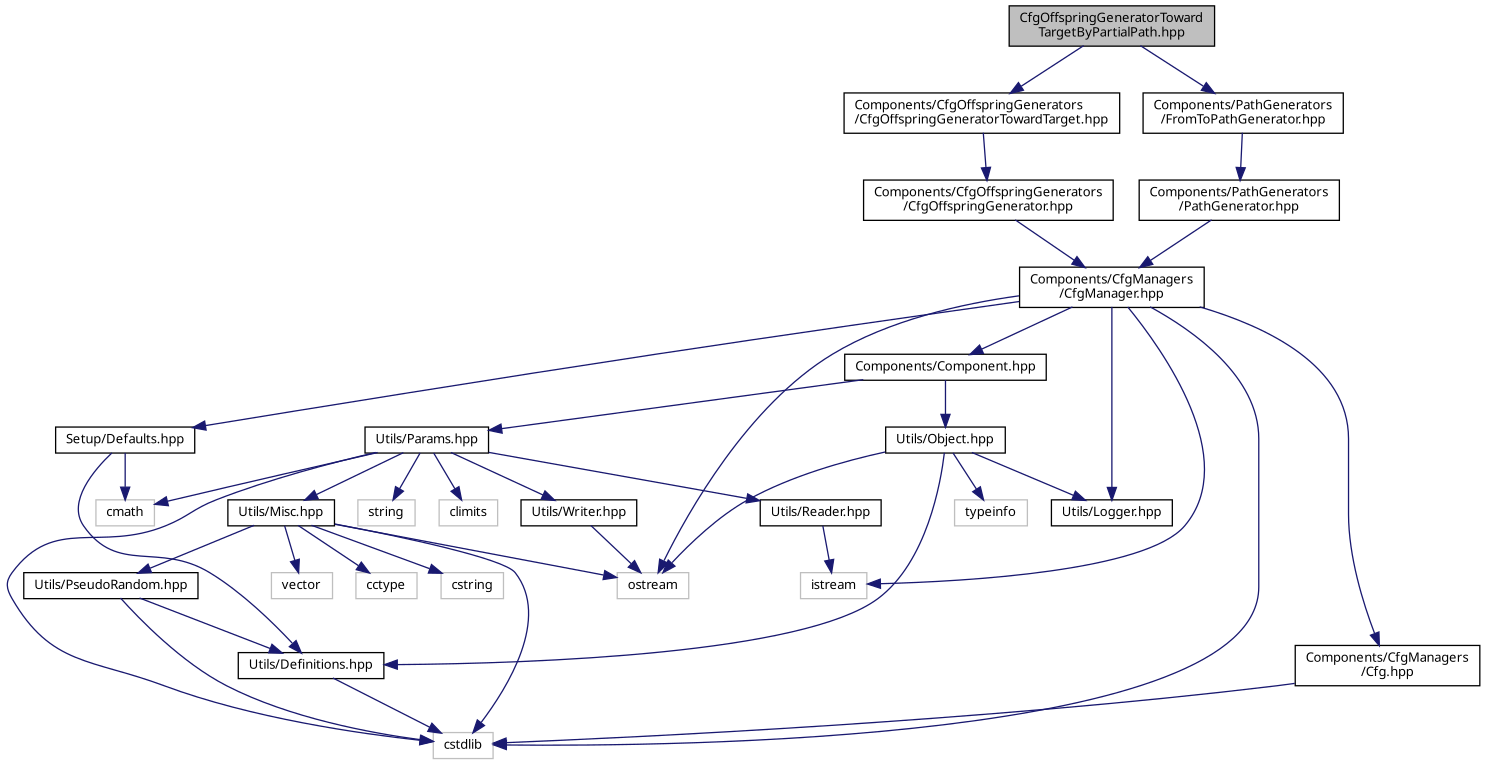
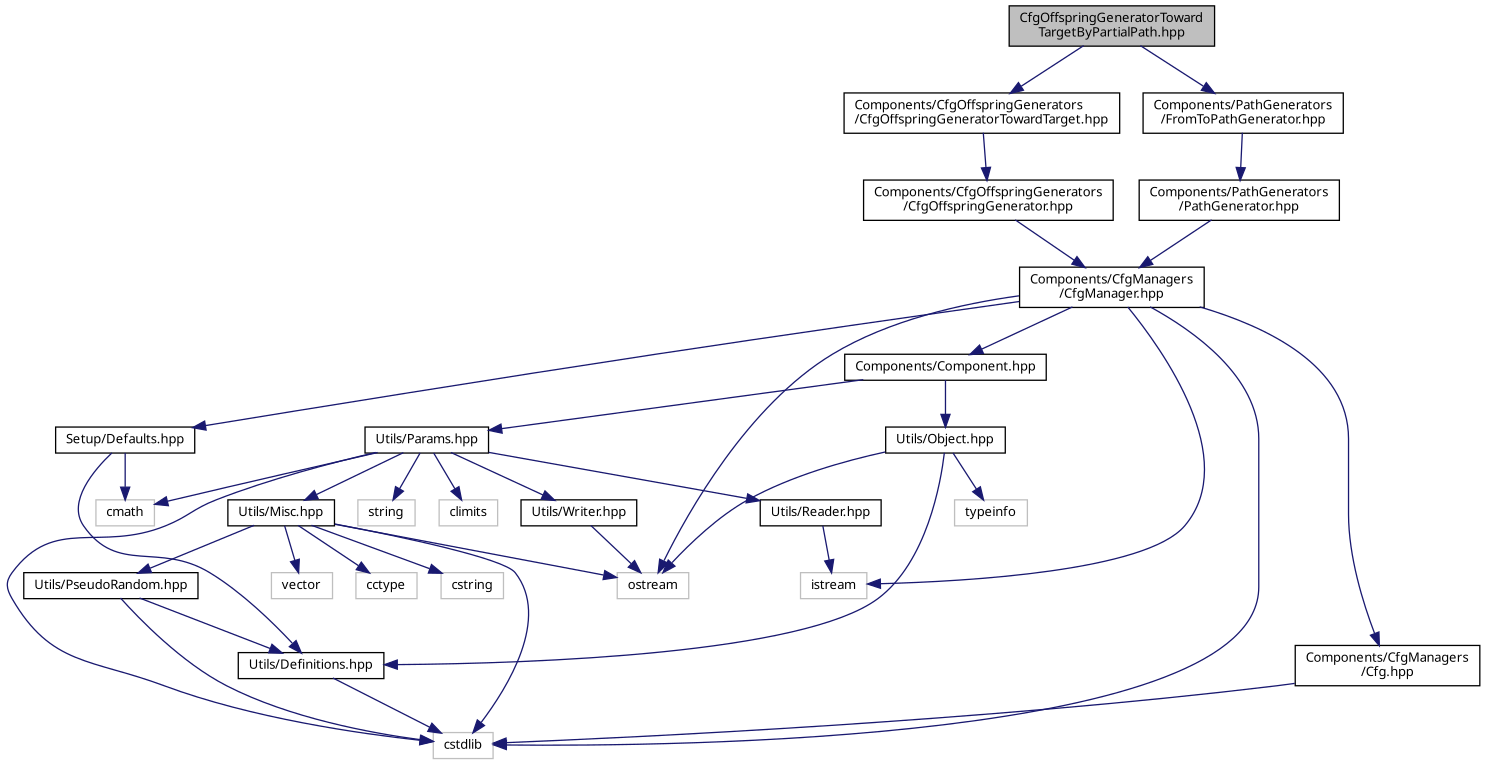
node "Utils/Logger.hpp": removed
